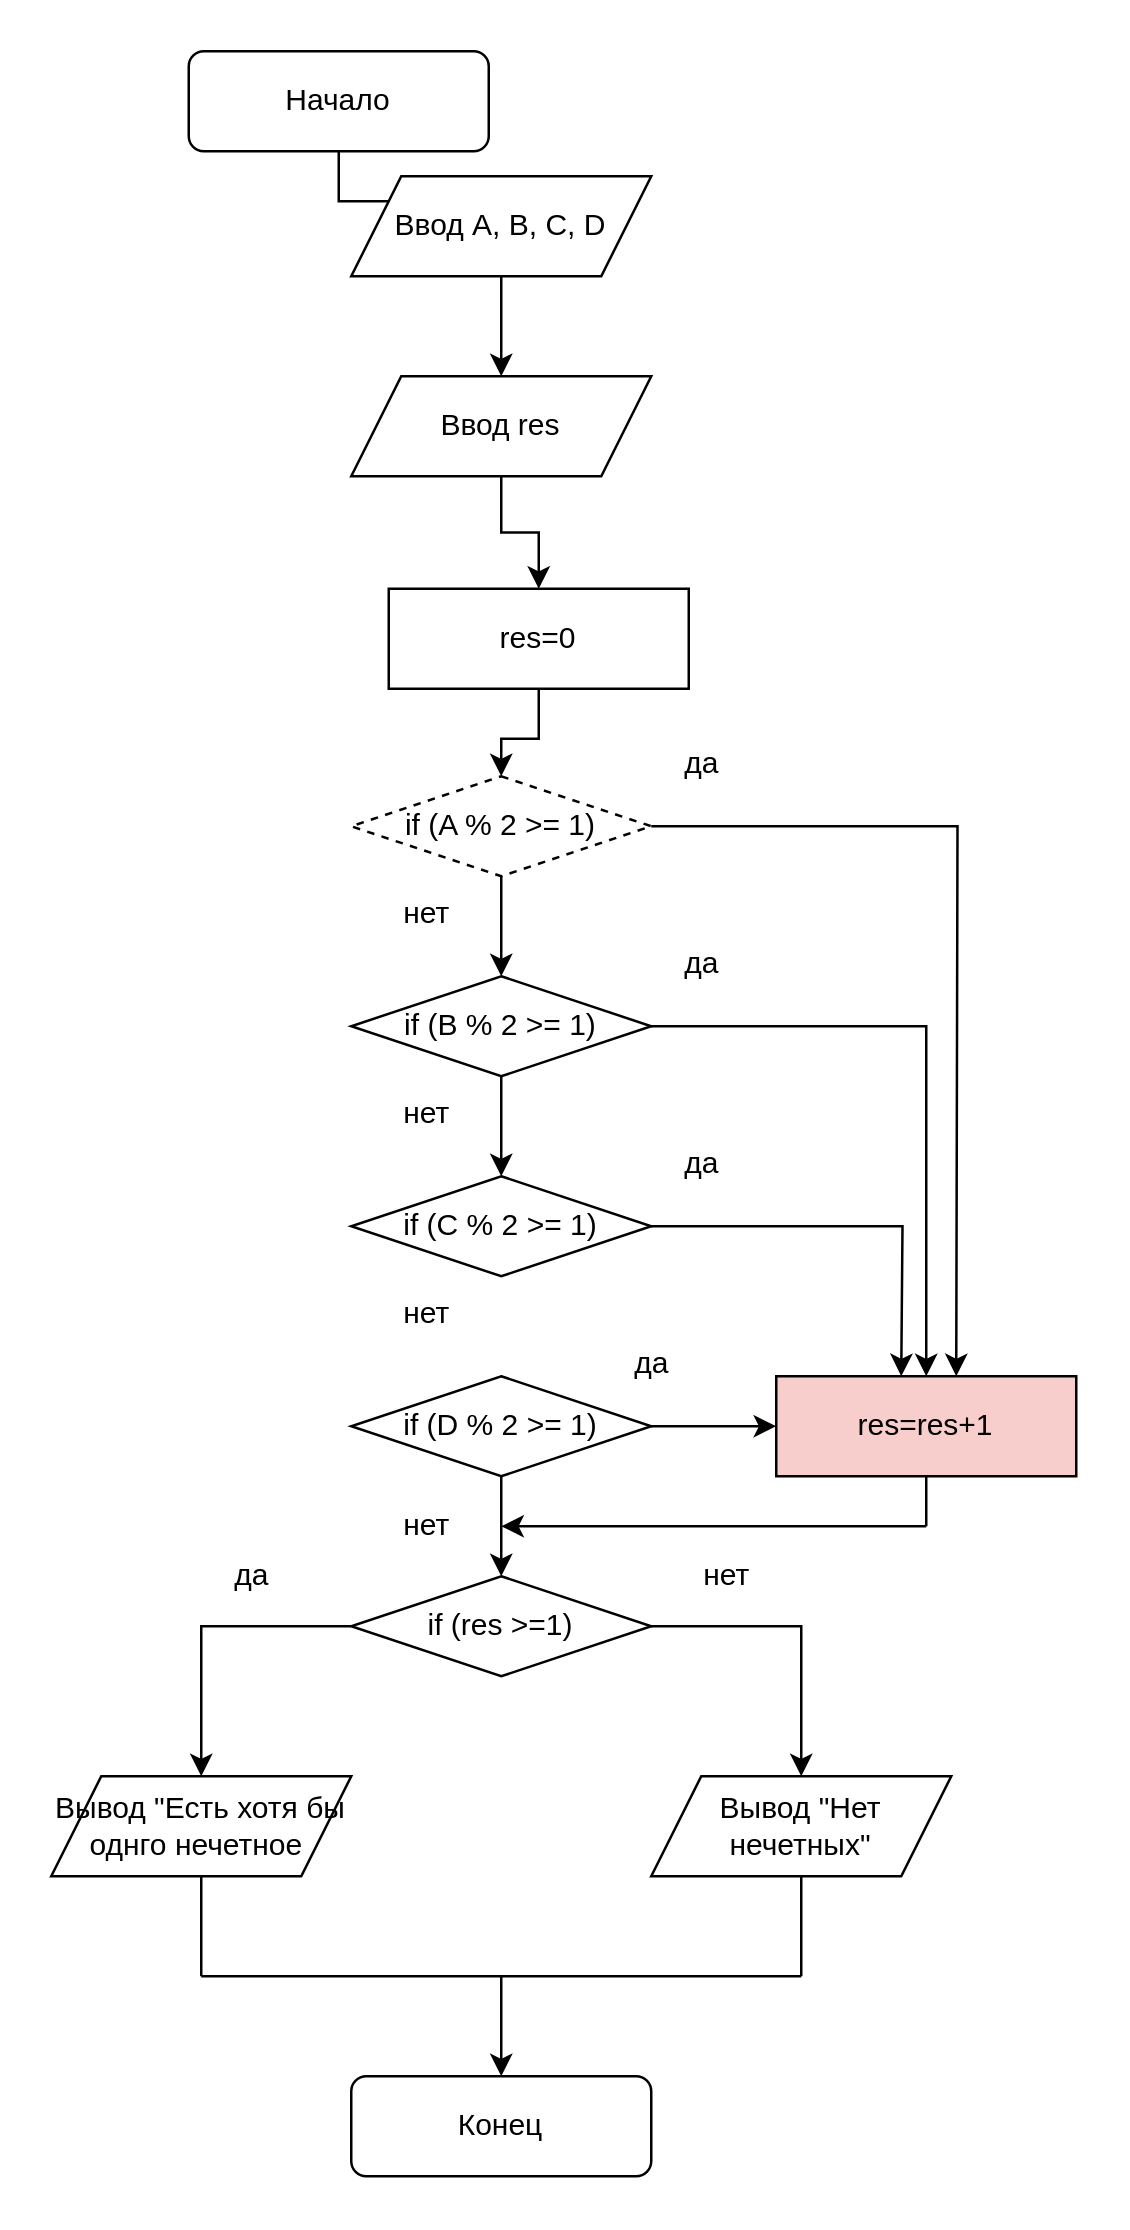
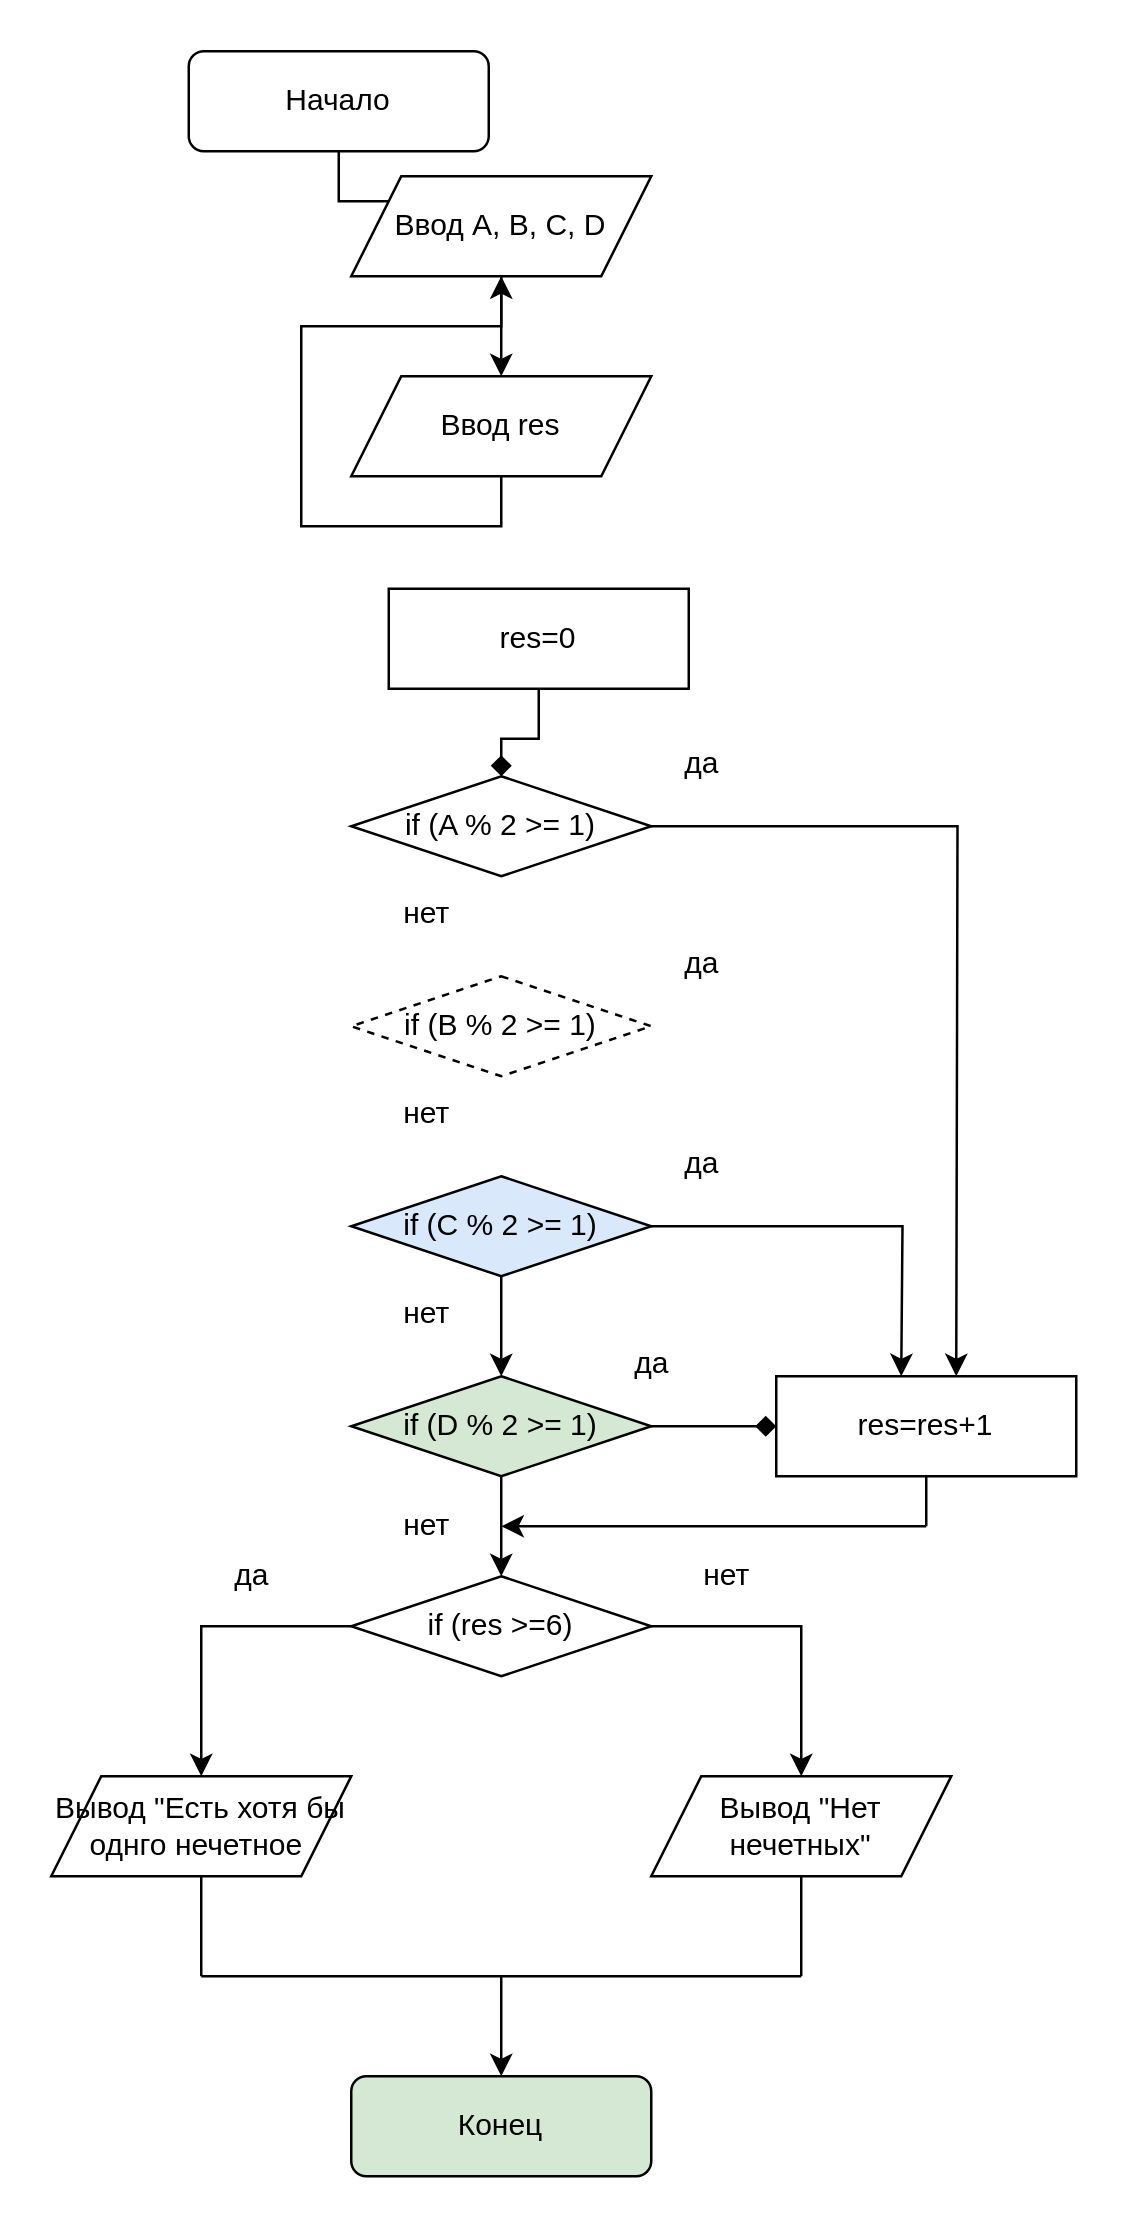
edge "Ввод res" -> "res=0": now "Ввод res" -> "Ввод A, B, C, D"
edge "res=0" -> "if (A % 2 >= 1)": arrowhead classic -> diamond
node "if (A % 2 >= 1)": style dashed -> solid
edge "if (A % 2 >= 1)" -> "if (B % 2 >= 1)": removed
node "if (B % 2 >= 1)": style solid -> dashed
edge "if (B % 2 >= 1)" -> "res=res+1": removed
edge "if (B % 2 >= 1)" -> "if (C % 2 >= 1)": removed
node "if (C % 2 >= 1)": fillcolor #ffffff -> #dae8fc
edge "if (C % 2 >= 1)" -> "if (D % 2 >= 1)": added
node "if (D % 2 >= 1)": fillcolor #ffffff -> #d5e8d4
edge "if (D % 2 >= 1)" -> "res=res+1": arrowhead classic -> diamond
node "res=res+1": fillcolor #f8cecc -> #ffffff
node "if (res >=1)": label "if (res >=1)" -> "if (res >=6)"
node "Конец": fillcolor #ffffff -> #d5e8d4
